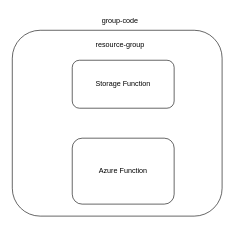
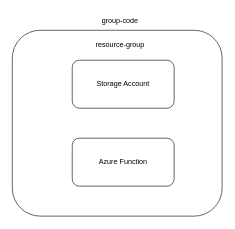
node "Storage Function": label "Storage Function" -> "Storage Account"
node "Azure Function": size 102x66 -> 102x48
